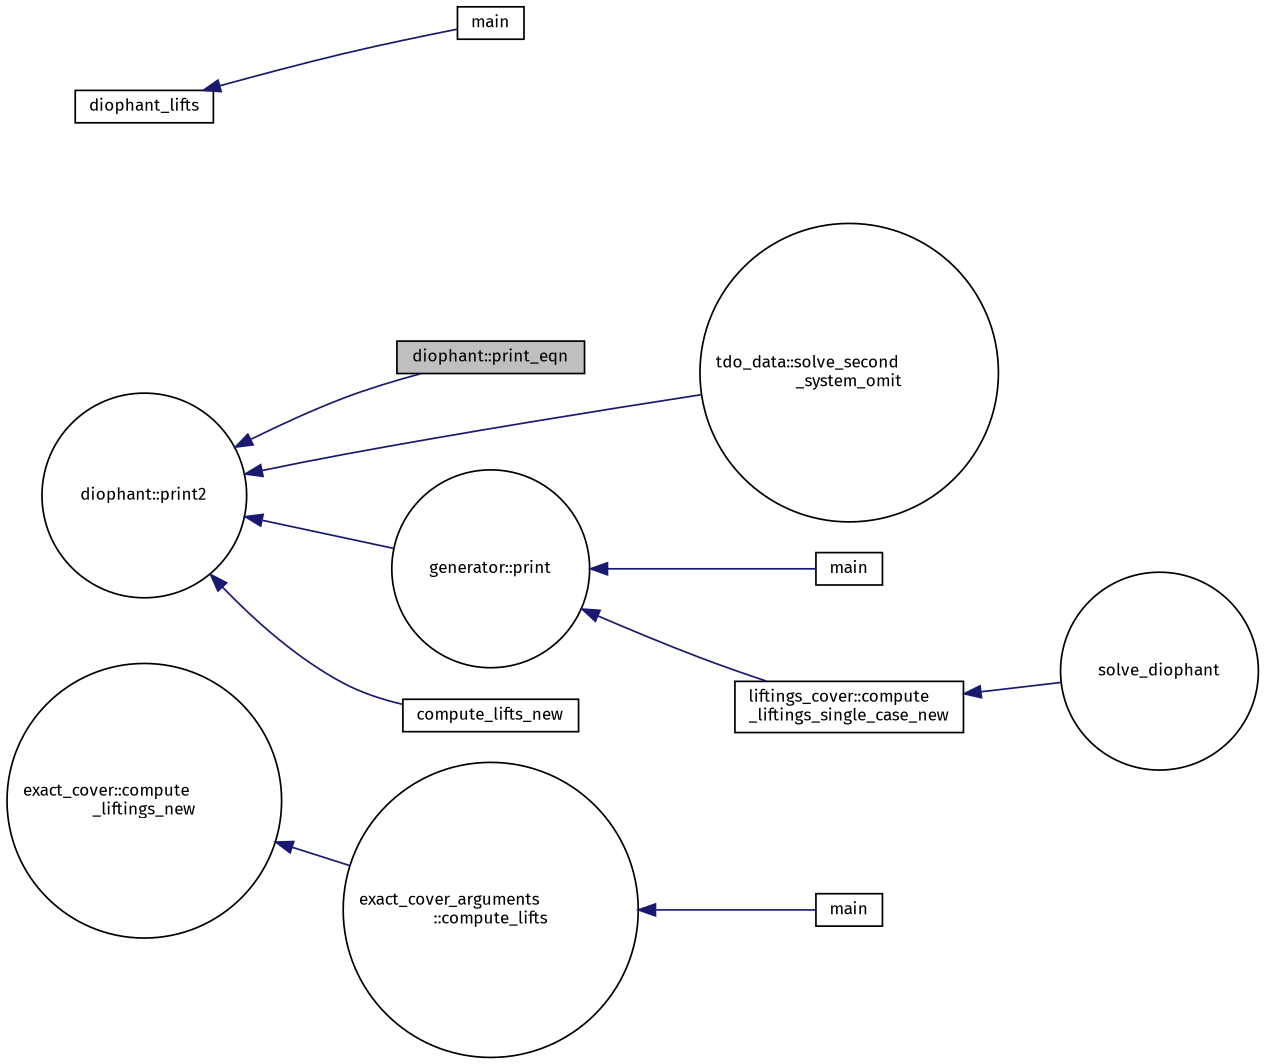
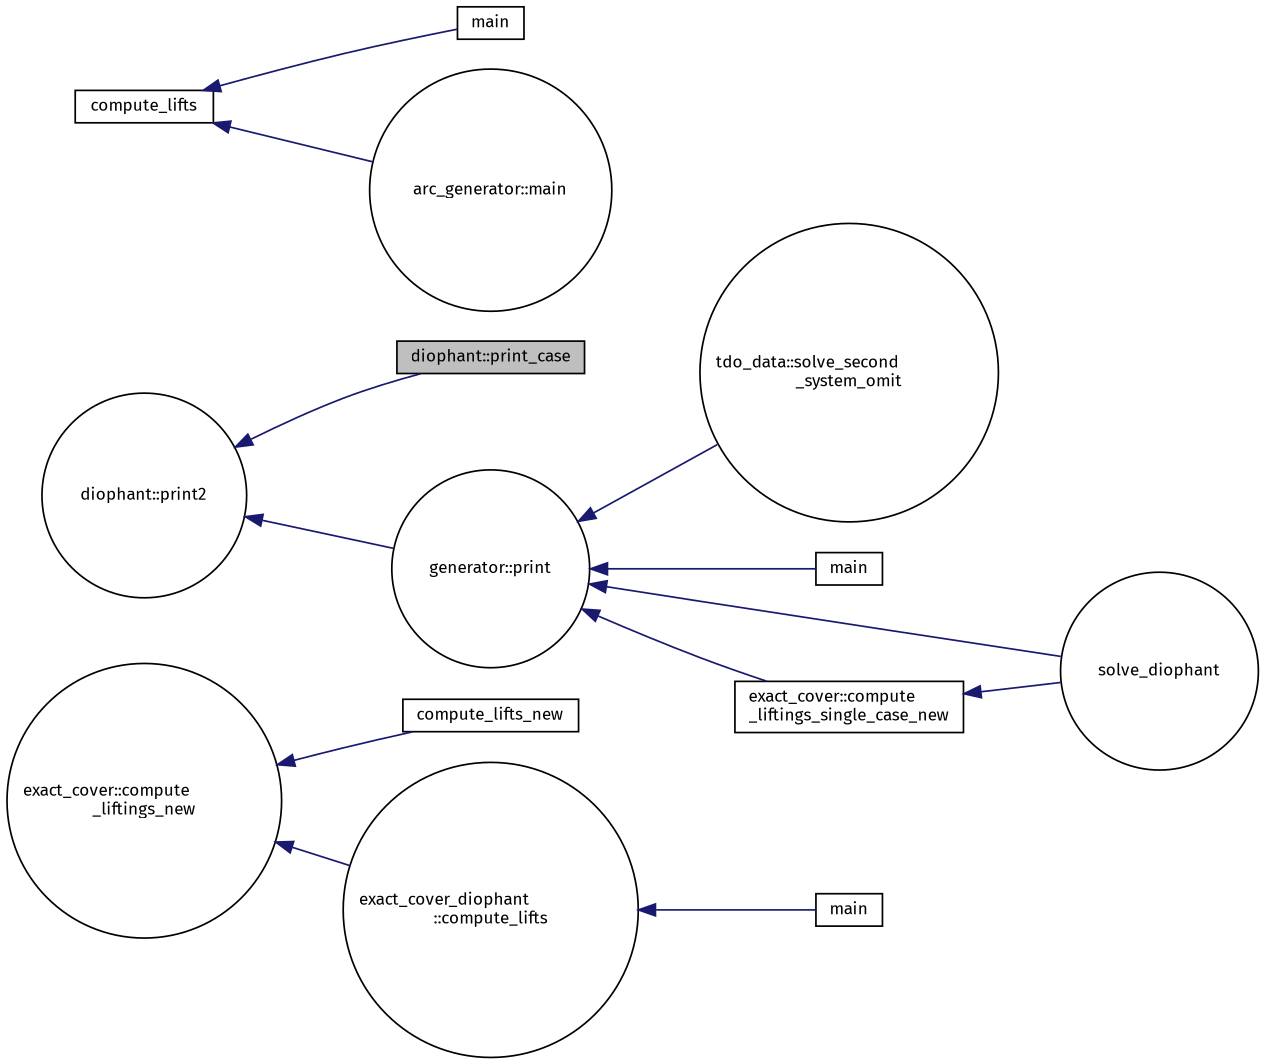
node "diophant_lifts": label "diophant_lifts" -> "compute_lifts"
node "arc_generator::main": added
node "diophant::print_eqn": label "diophant::print_eqn" -> "diophant::print_case"
edge "tdo_data::solve_second _system_omit" -> "diophant::print2": now "tdo_data::solve_second _system_omit" -> "generator::print"
edge "solve_diophant" -> "generator::print": added
edge "compute_lifts_new" -> "diophant::print2": now "compute_lifts_new" -> "exact_cover::compute _liftings_new"
node "liftings_cover::compute _liftings_single_case_new": label "liftings_cover::compute _liftings_single_case_new" -> "exact_cover::compute _liftings_single_case_new"
node "exact_cover_arguments ::compute_lifts": label "exact_cover_arguments ::compute_lifts" -> "exact_cover_diophant ::compute_lifts"
